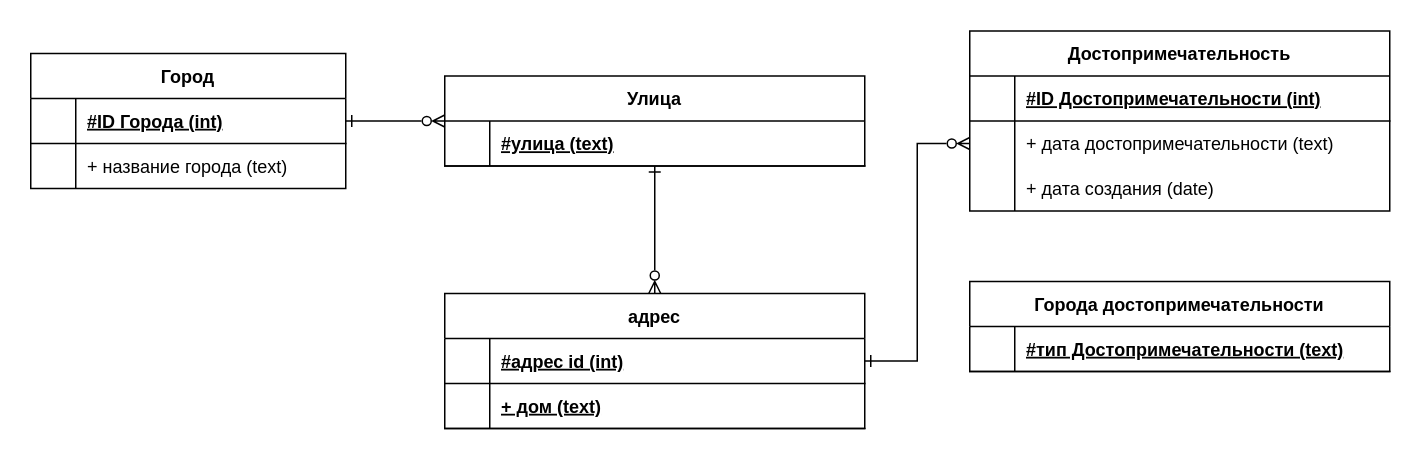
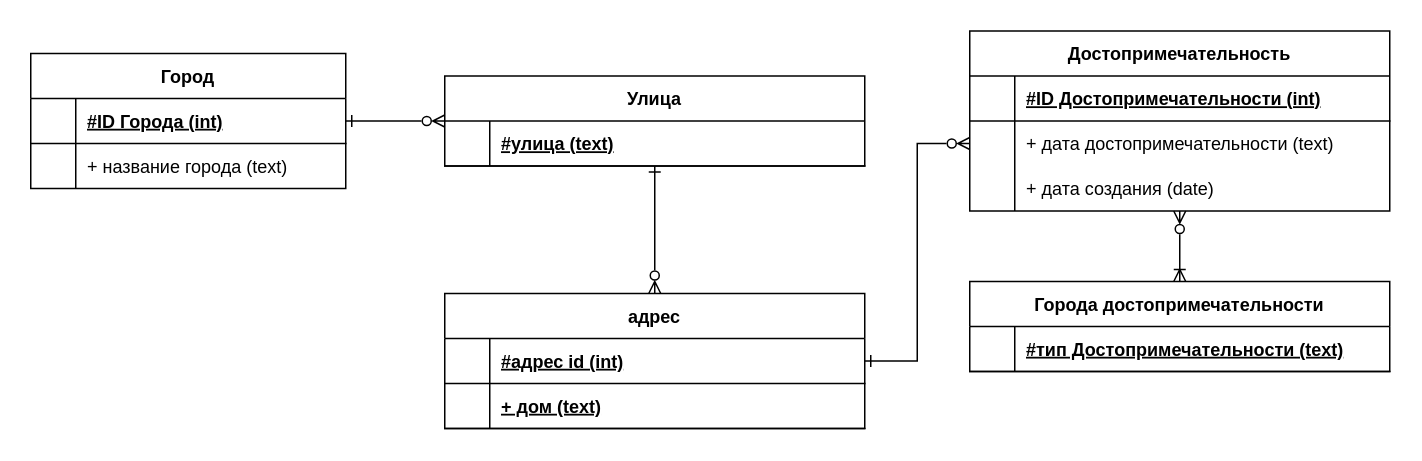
edge "Достопримечательность" -- "Города достопримечательности": added
